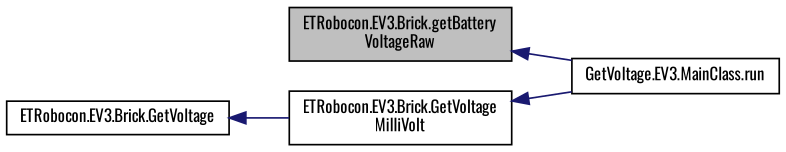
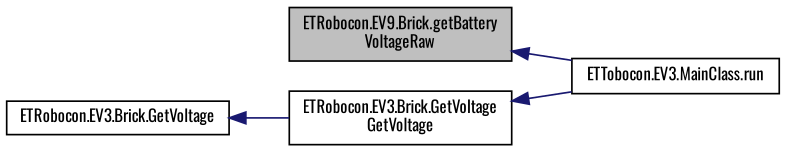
node "ETRobocon.EV3.Brick.getBattery VoltageRaw": label "ETRobocon.EV3.Brick.getBattery VoltageRaw" -> "ETRobocon.EV9.Brick.getBattery VoltageRaw"
node "GetVoltage.EV3.MainClass.run": label "GetVoltage.EV3.MainClass.run" -> "ETTobocon.EV3.MainClass.run"
node "ETRobocon.EV3.Brick.GetVoltage MilliVolt": label "ETRobocon.EV3.Brick.GetVoltage MilliVolt" -> "ETRobocon.EV3.Brick.GetVoltage GetVoltage"
